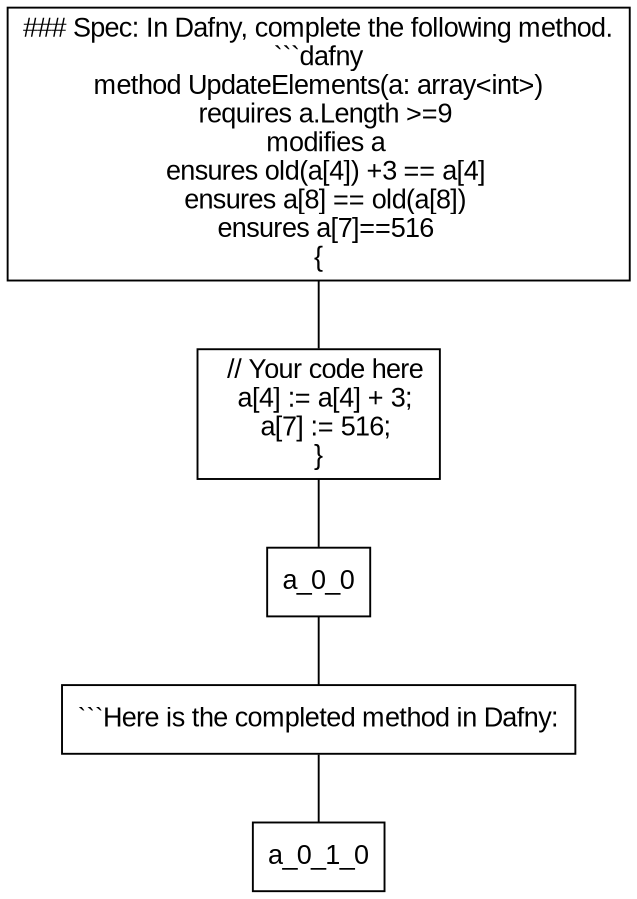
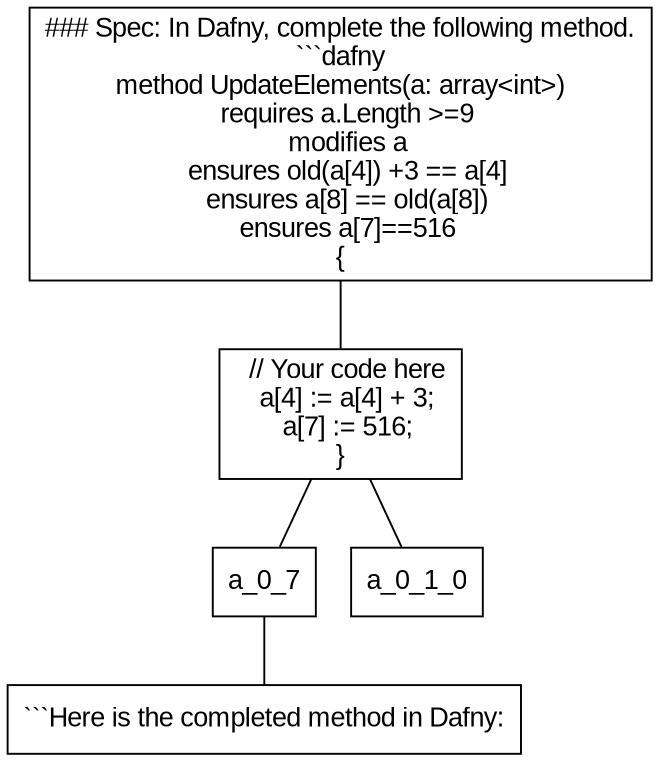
node "a_0_0": label "a_0_0" -> "a_0_7"
edge "```Here is the completed method in Dafny:" -- "a_0_1_0": now "// Your code here a[4] := a[4] + 3; a[7] := 516; }" -- "a_0_1_0"
